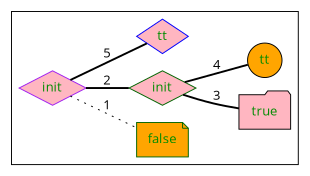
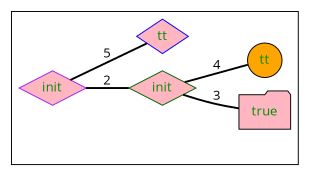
node "false": removed
